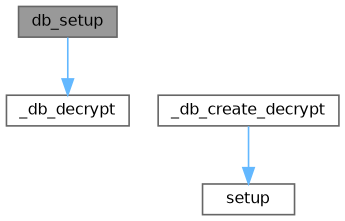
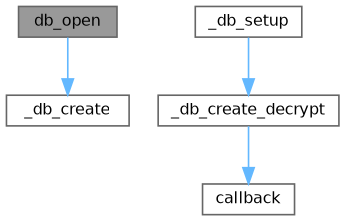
node "db_setup": label "db_setup" -> "db_open"
node "_db_setup": added
node "_db_decrypt": label "_db_decrypt" -> "_db_create"
node "setup": label "setup" -> "callback"
